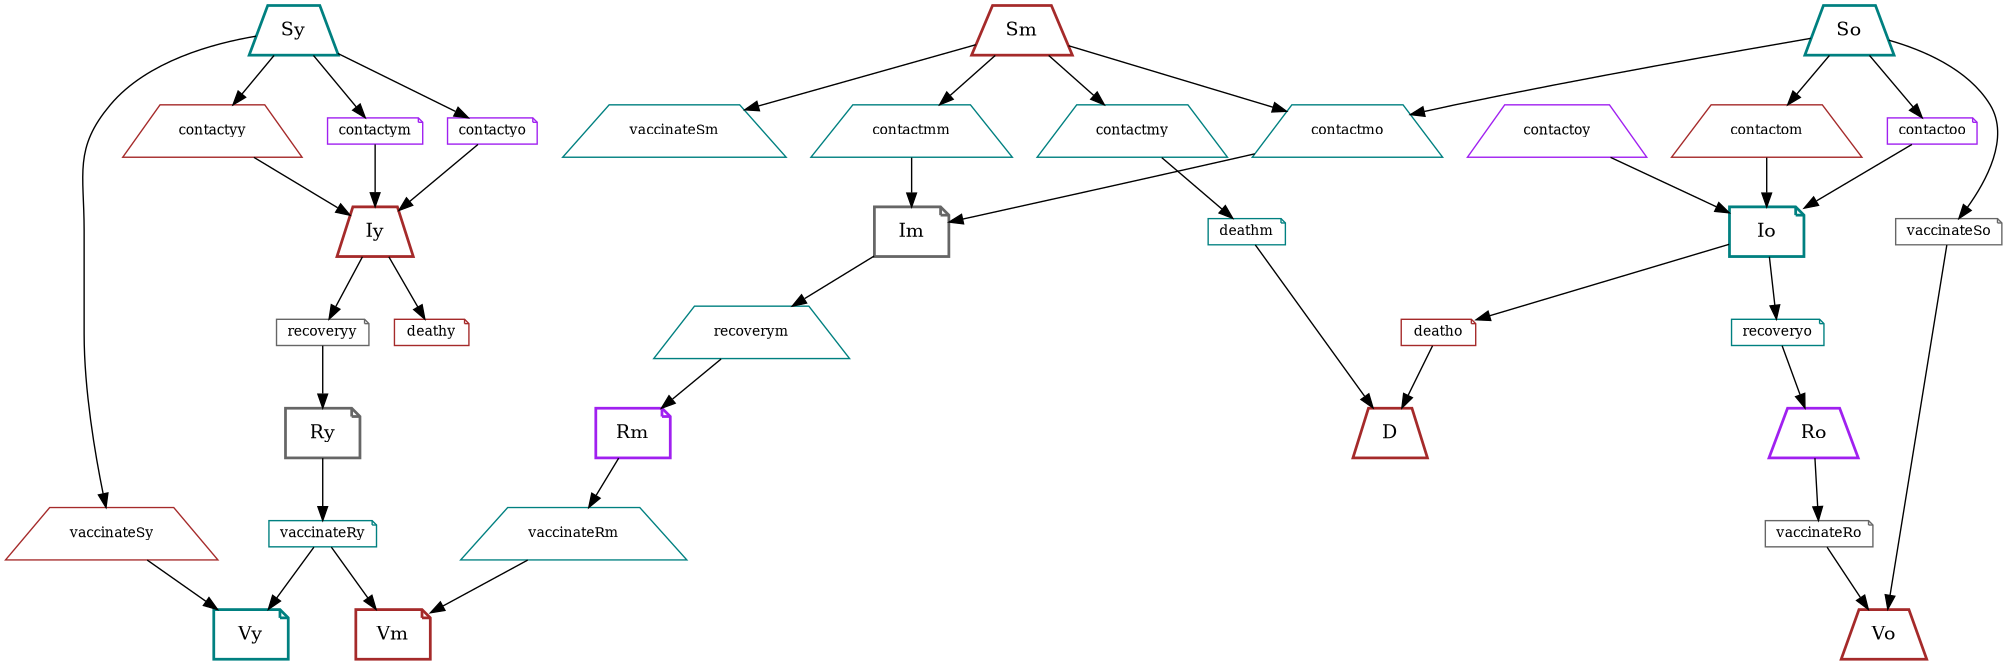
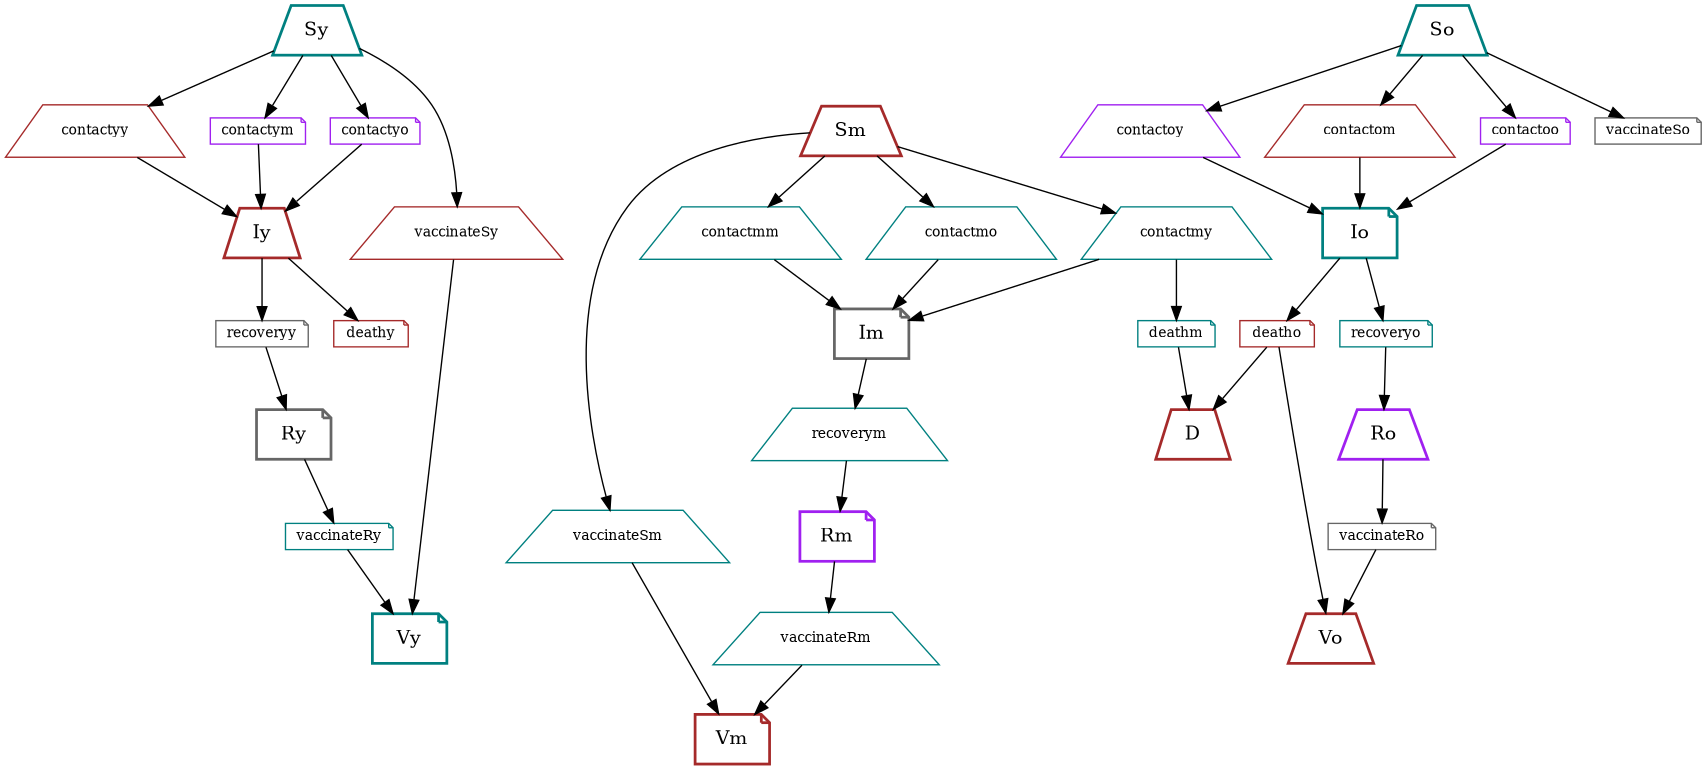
edge "So" -> "contactmo": now "So" -> "contactoy"
edge "contactmy" -> "Im": added
edge "vaccinateSo" -> "Vo": now "deatho" -> "Vo"
edge "vaccinateRy" -> "Vm": now "vaccinateSm" -> "Vm"
